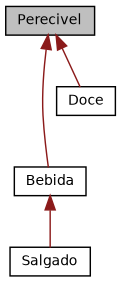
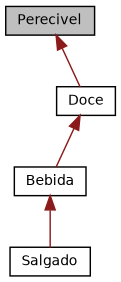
edge "Bebida" -> "Perecivel": now "Bebida" -> "Doce"
